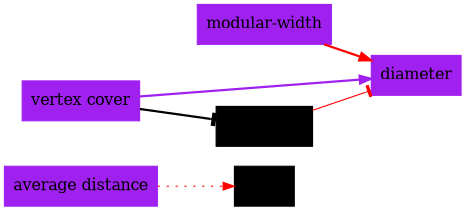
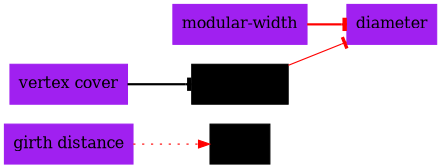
edge "modular-width" -> "diameter": arrowhead normal -> tee
edge "vertex cover" -> "diameter": removed
node "average distance": label "average distance" -> "girth distance"
